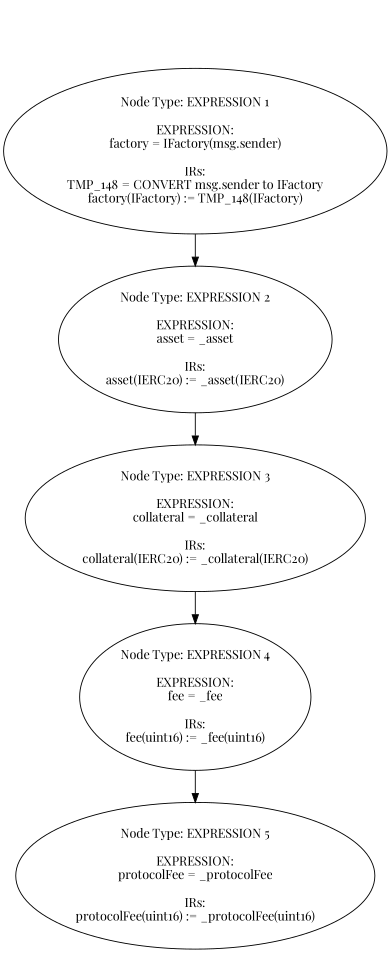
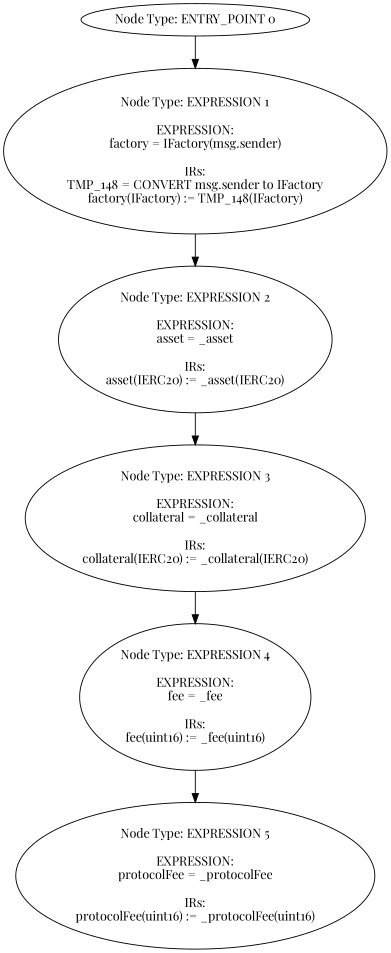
node "Node Type: ENTRY_POINT 0": added
